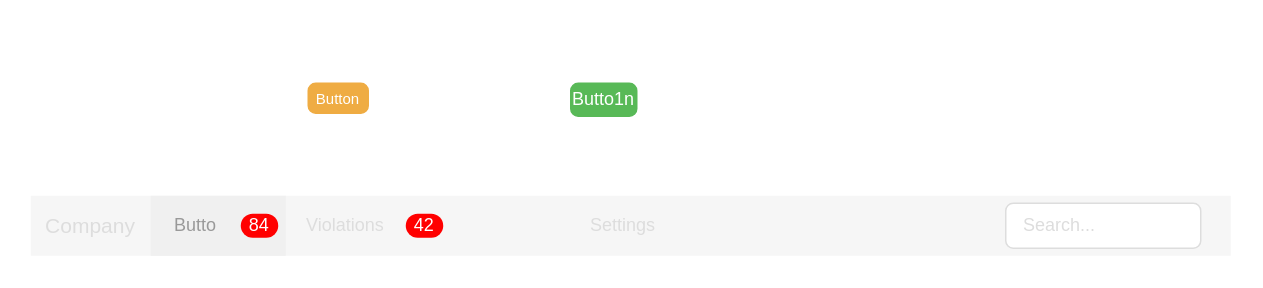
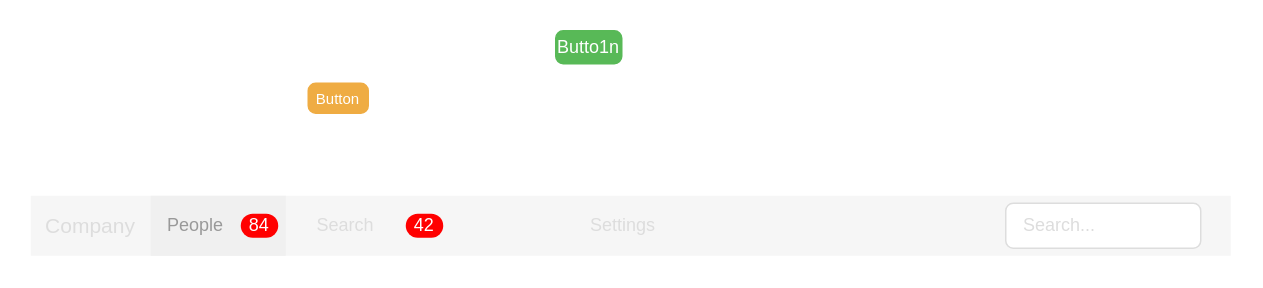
node "Butto1n": moved (604, 100) -> (589, 47)
node "Butto": label "Butto" -> "People"
node "Violations": label "Violations" -> "Search"
